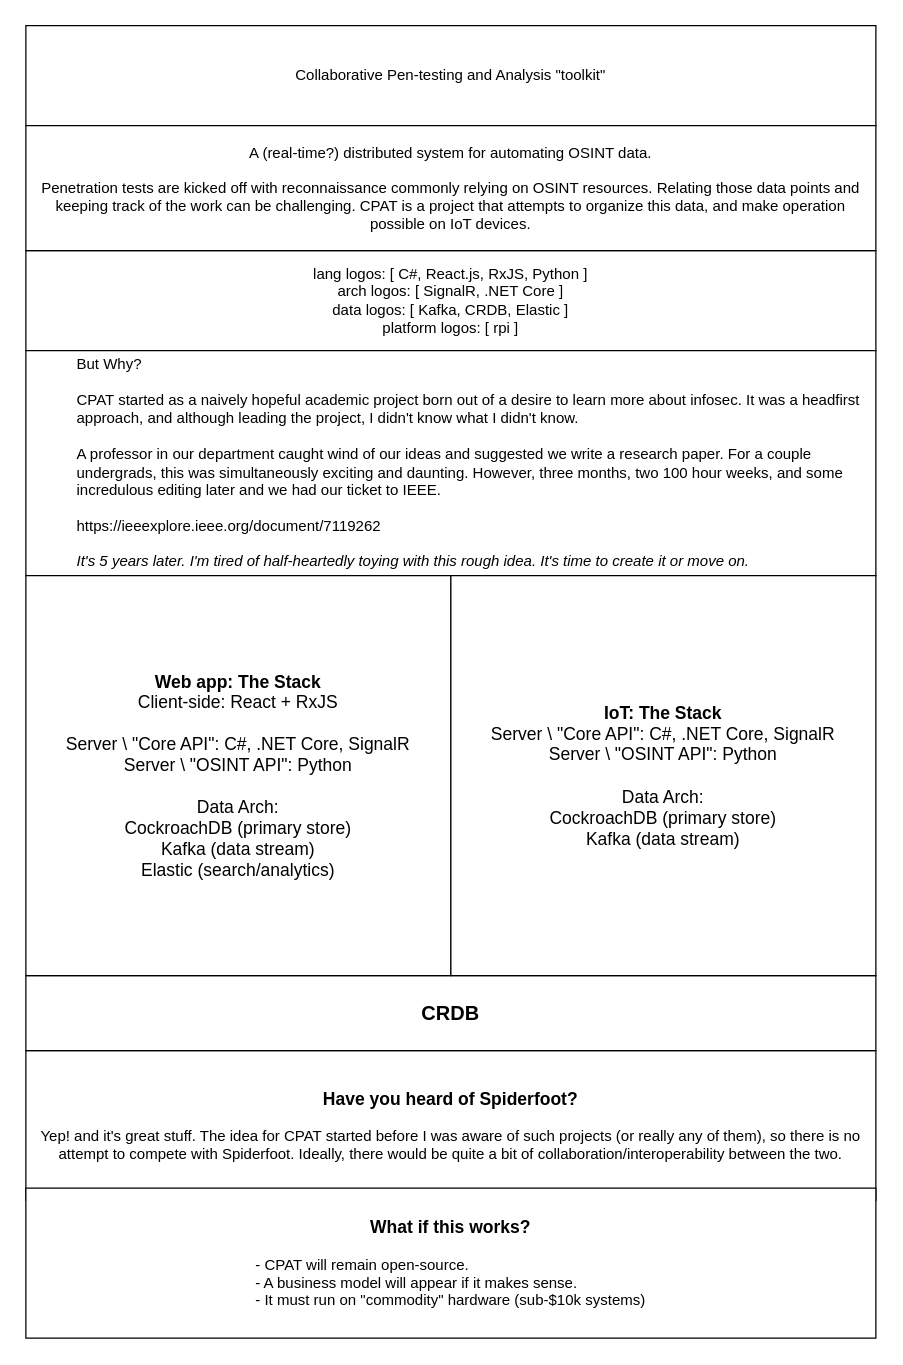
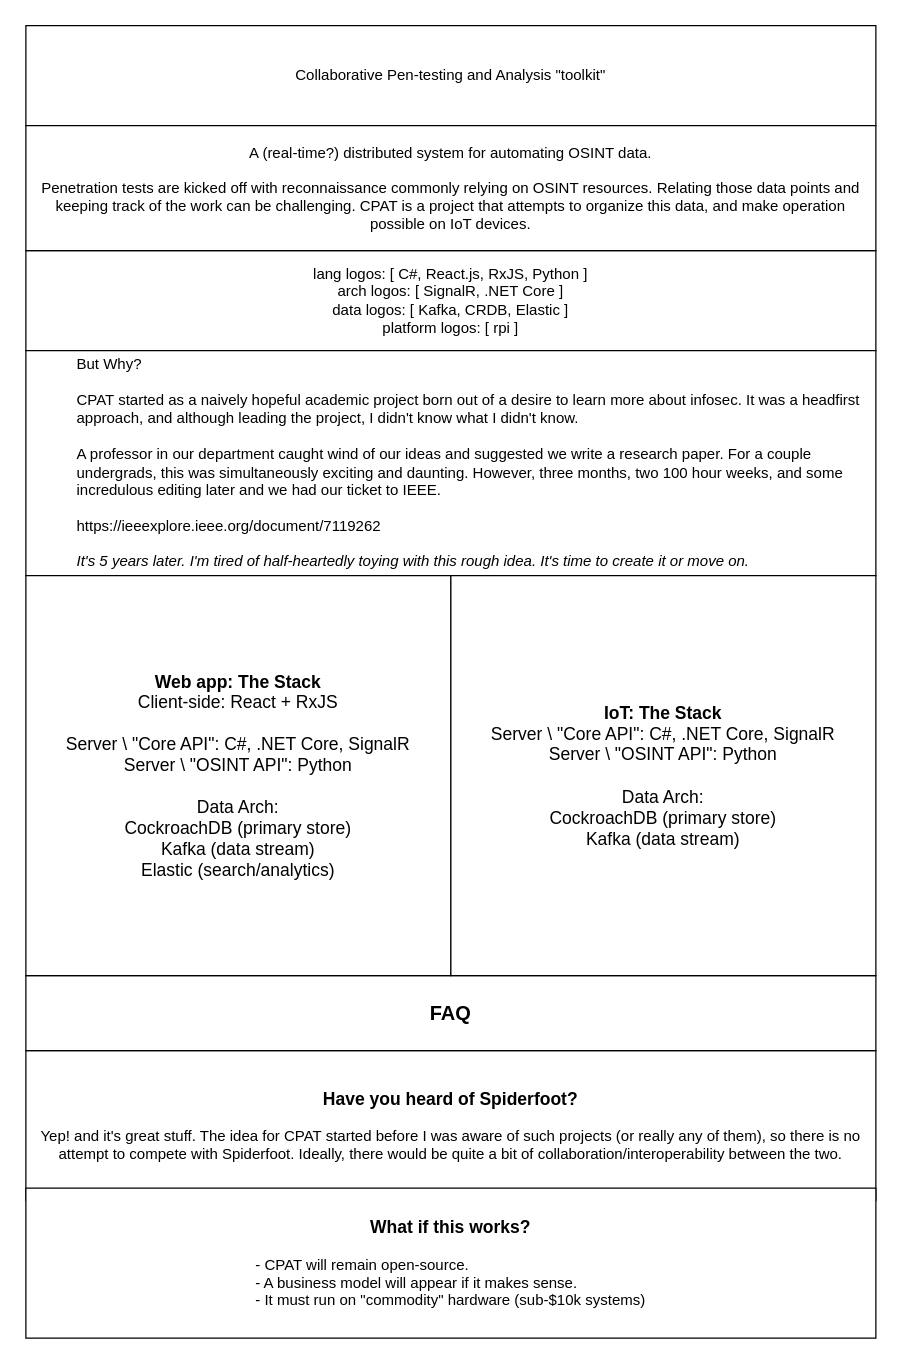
node "CRDB": label "CRDB" -> "FAQ"
